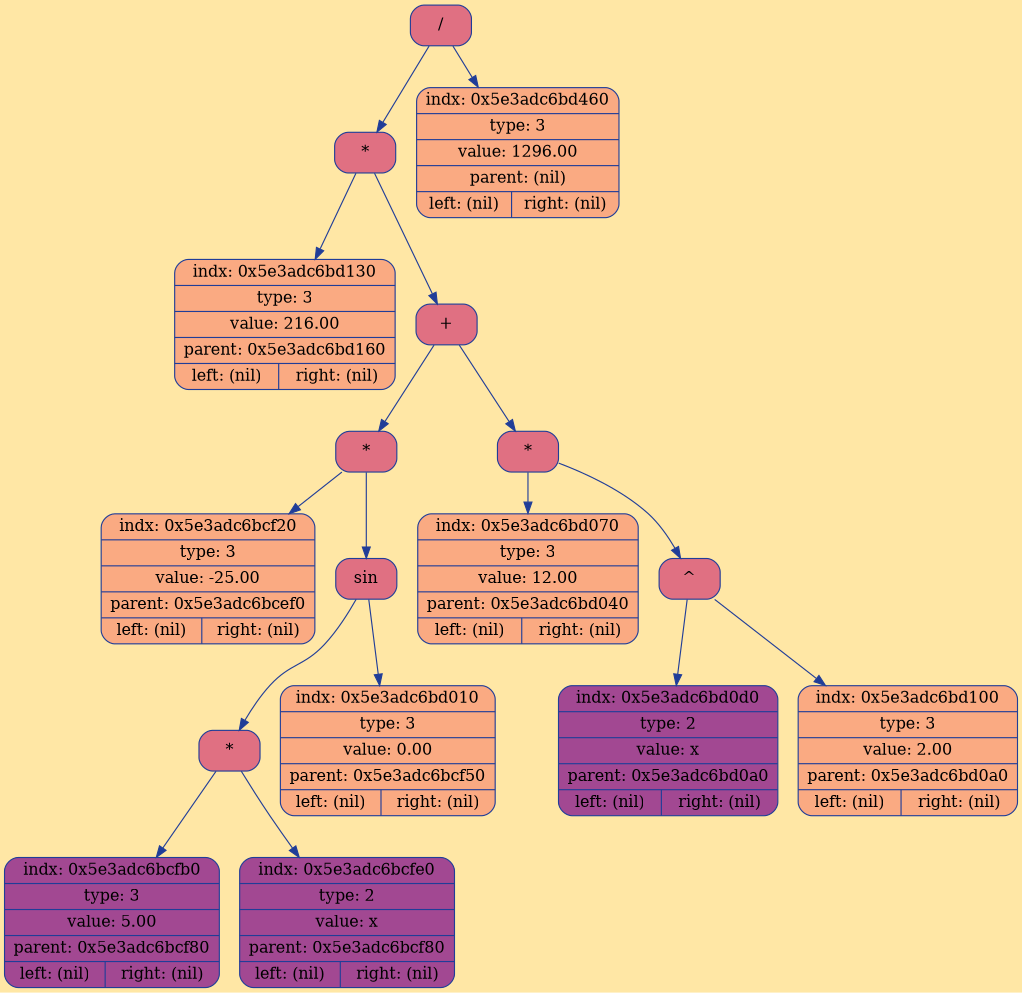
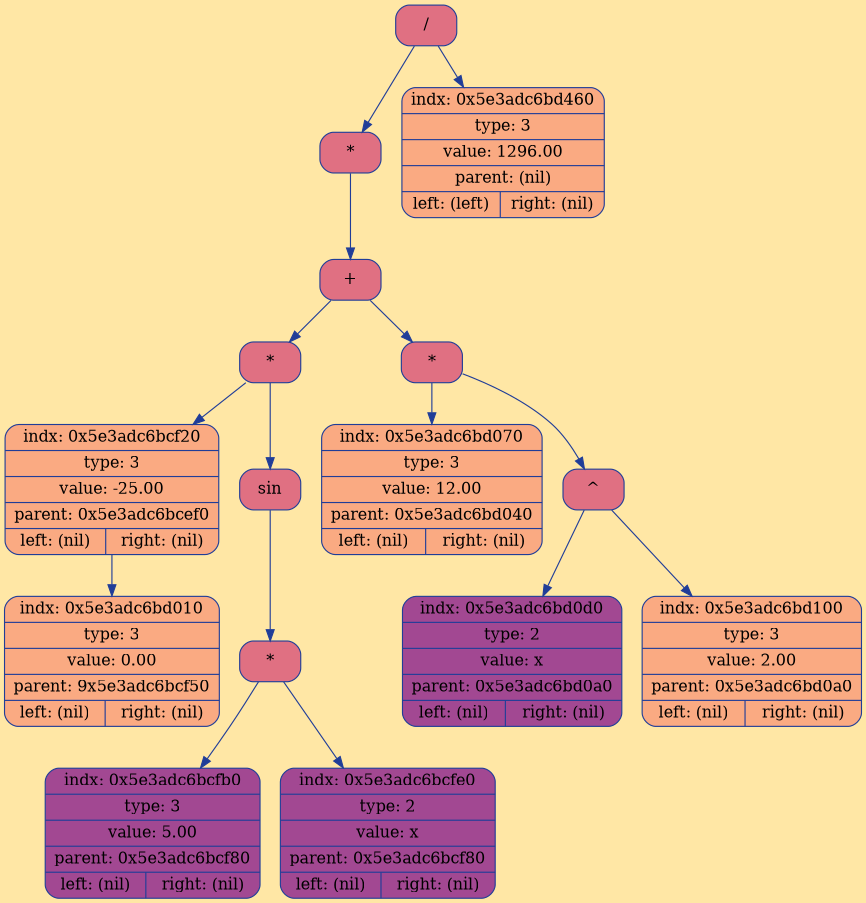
node "indx: 0x5e3adc6bd460": text "left: (nil)" -> "left: (left)"
node "indx: 0x5e3adc6bd130": removed
edge "sin" -> "indx: 0x5e3adc6bd010": now "indx: 0x5e3adc6bcf20" -> "indx: 0x5e3adc6bd010"
node "indx: 0x5e3adc6bd010": text "parent: 0x5e3adc6bcf50" -> "parent: 9x5e3adc6bcf50"
